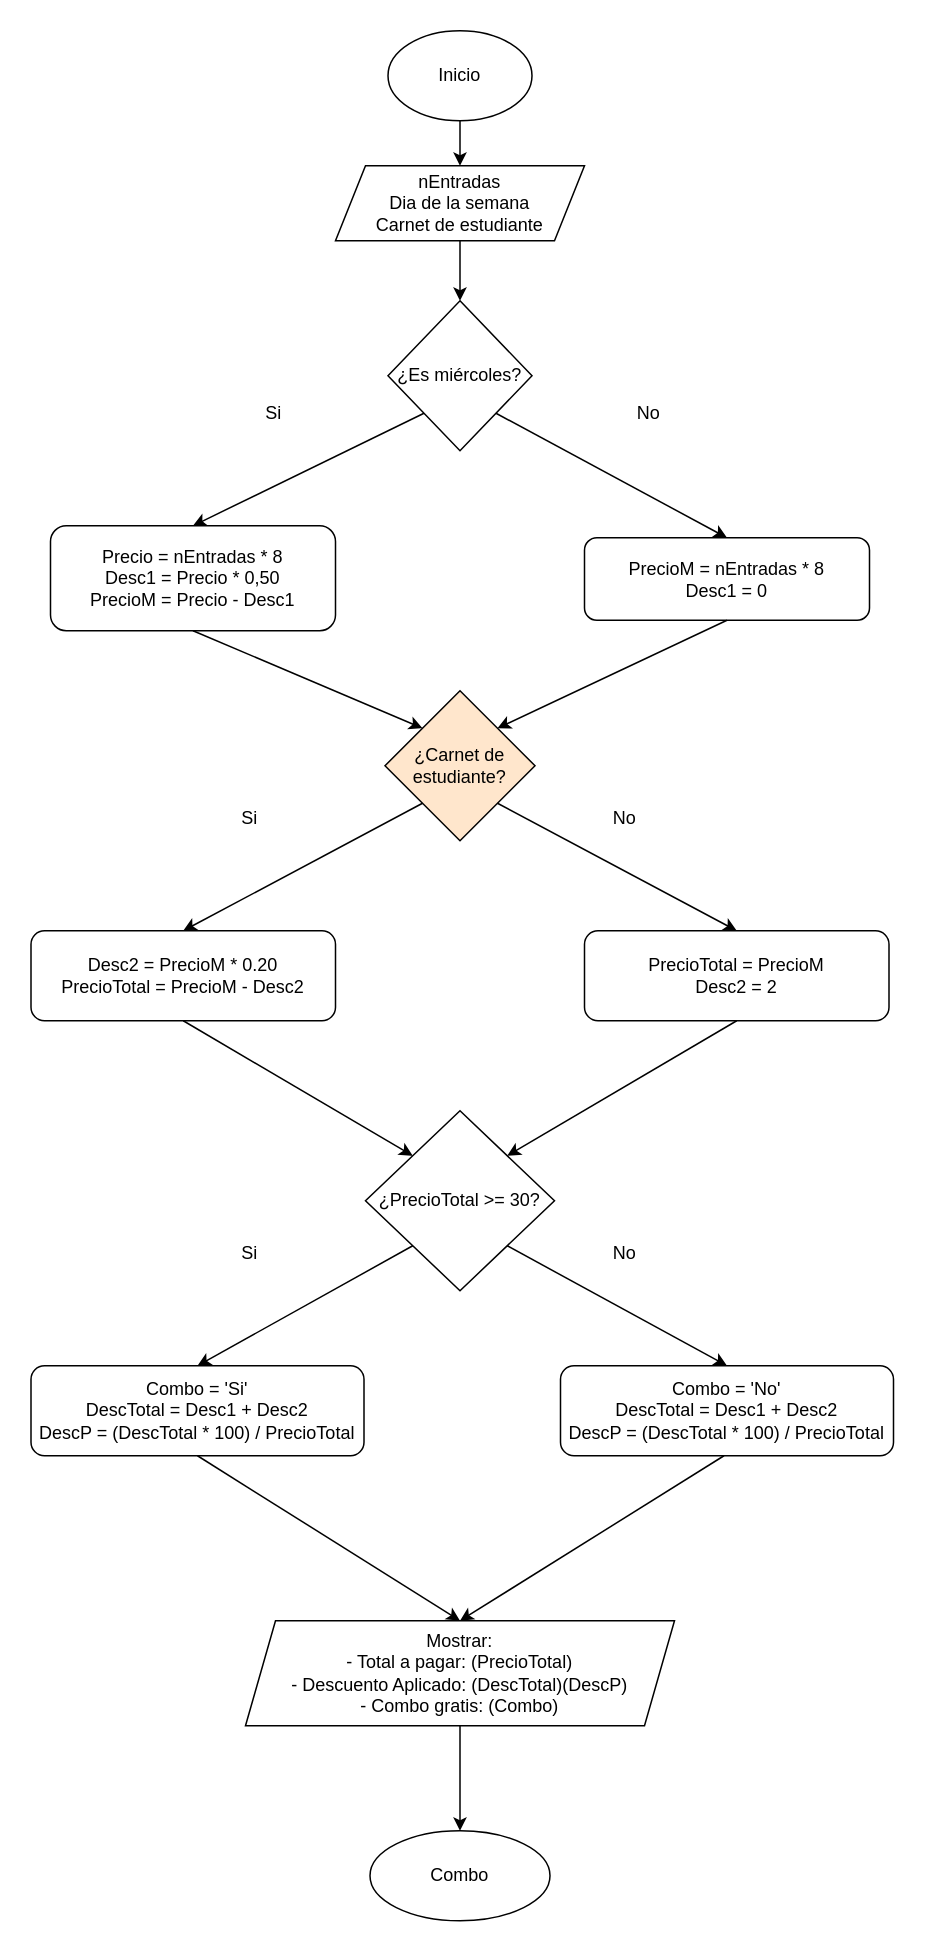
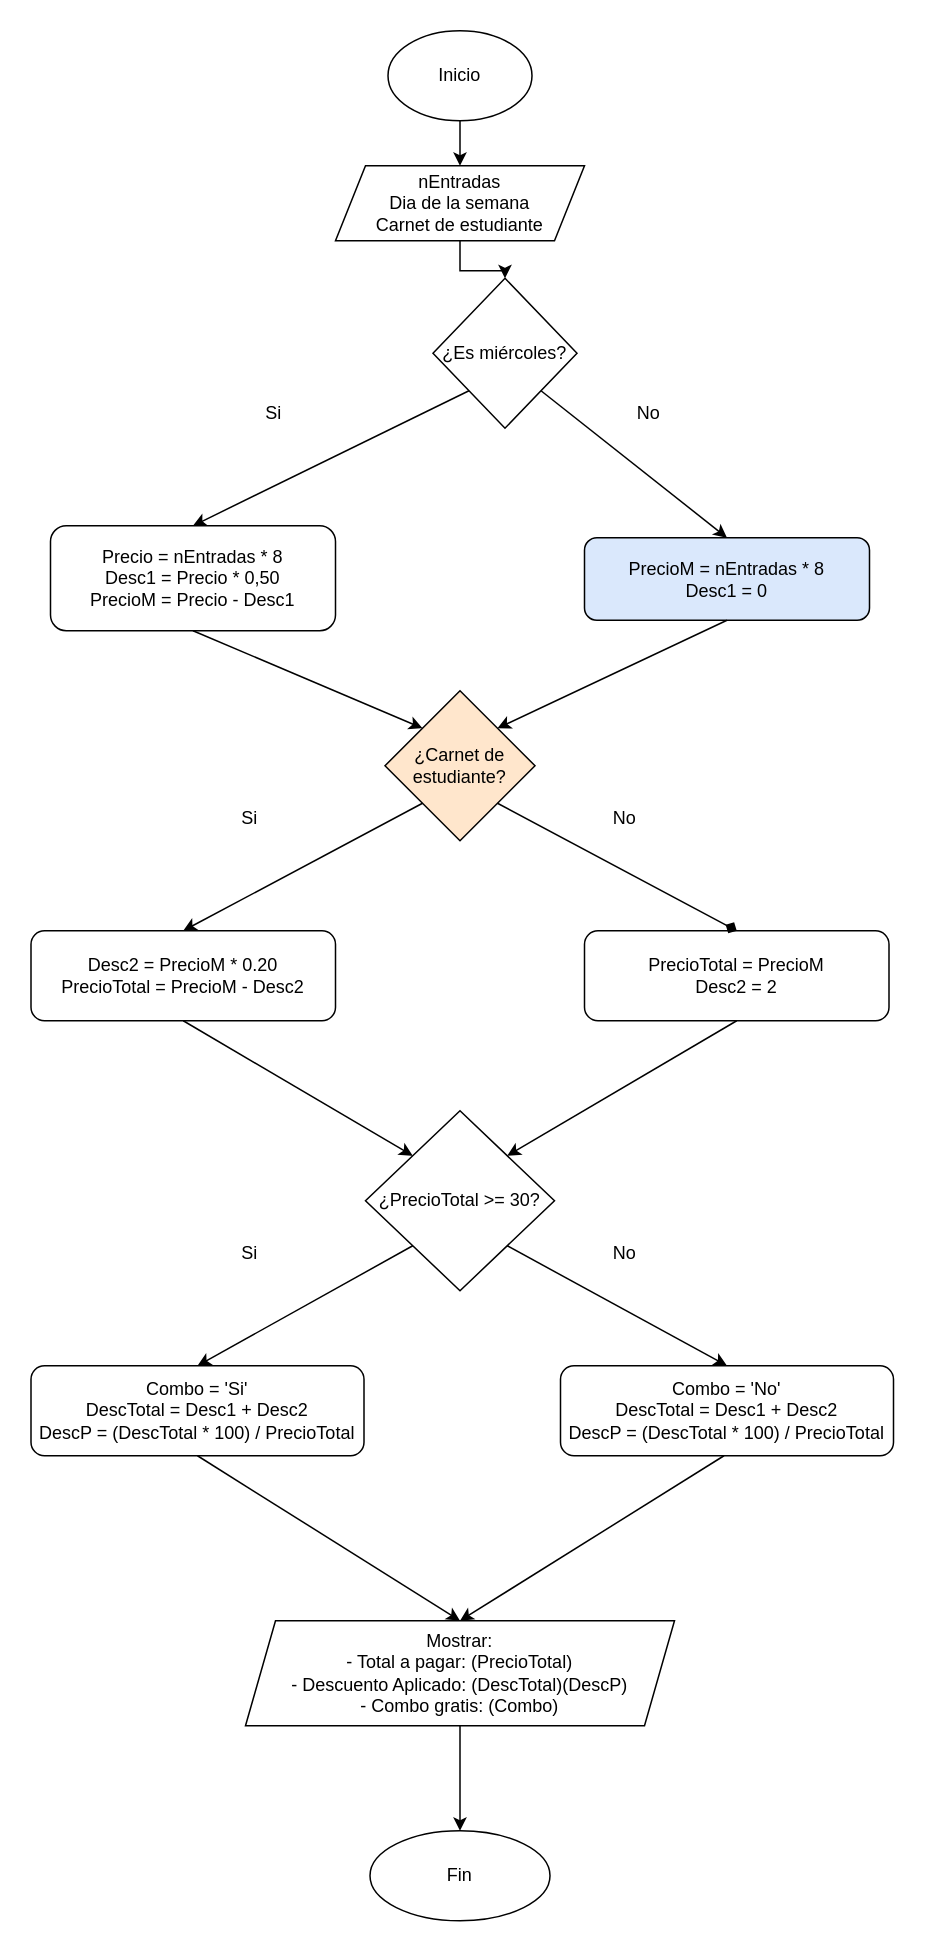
node "¿Es miércoles?": moved (460, 376) -> (505, 353)
node "PrecioM = nEntradas * 8 Desc1 = 0": fillcolor #ffffff -> #dae8fc
edge "¿Carnet de estudiante?" -> "PrecioTotal = PrecioM Desc2 = 2": arrowhead classic -> diamond
node "Combo": label "Combo" -> "Fin"
